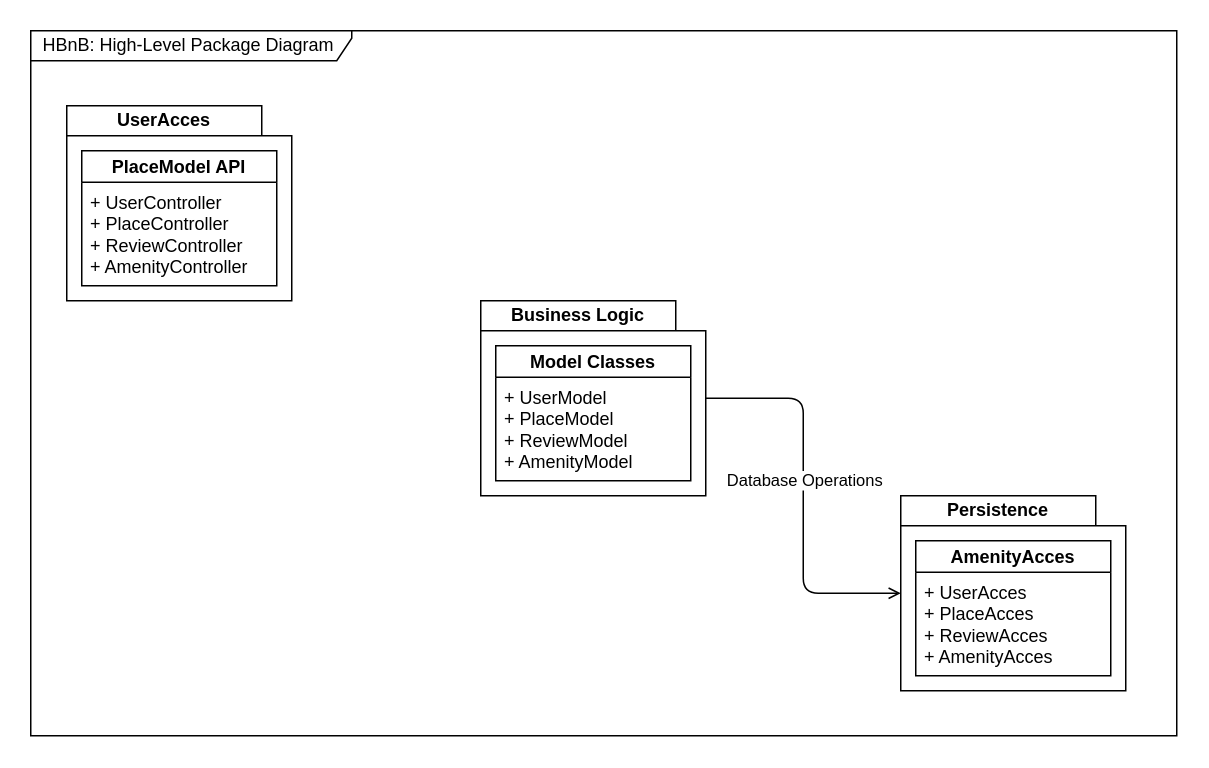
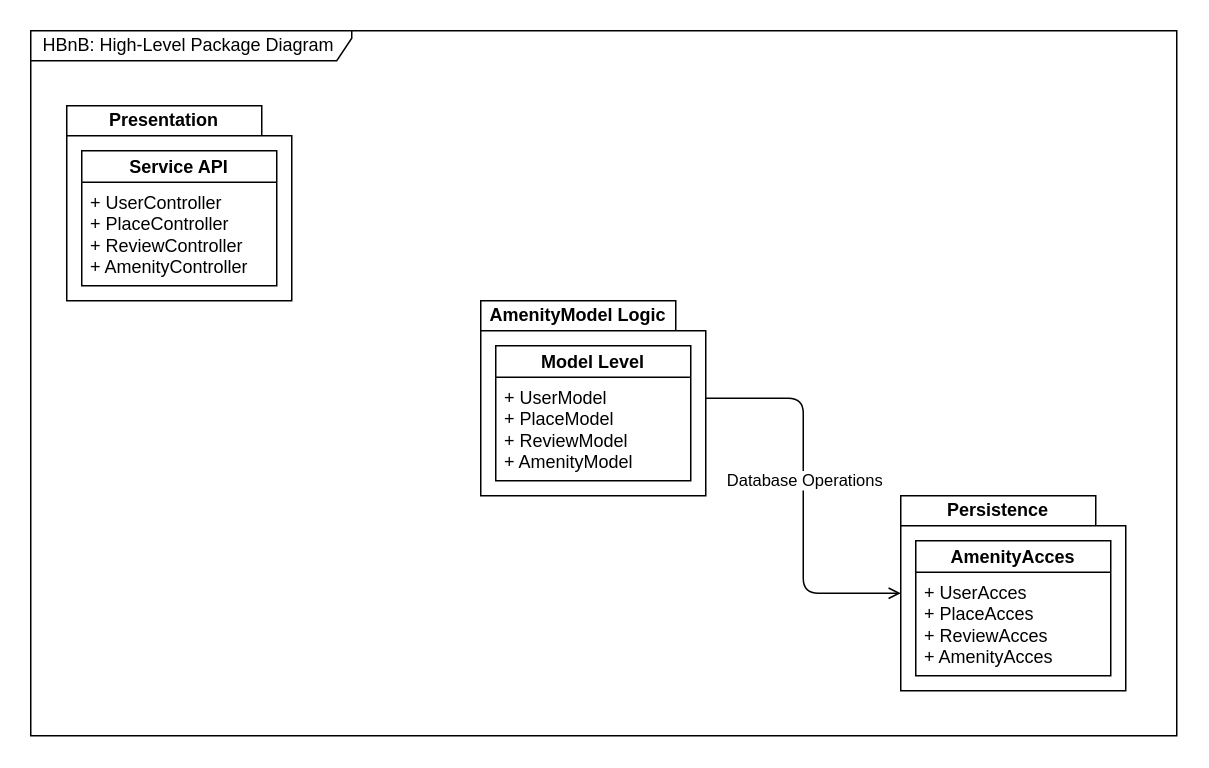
node "UserAcces": label "UserAcces" -> "Presentation"
node "PlaceModel API": label "PlaceModel API" -> "Service API"
node "Business Logic": label "Business Logic" -> "AmenityModel Logic"
node "Model Classes": label "Model Classes" -> "Model Level"
